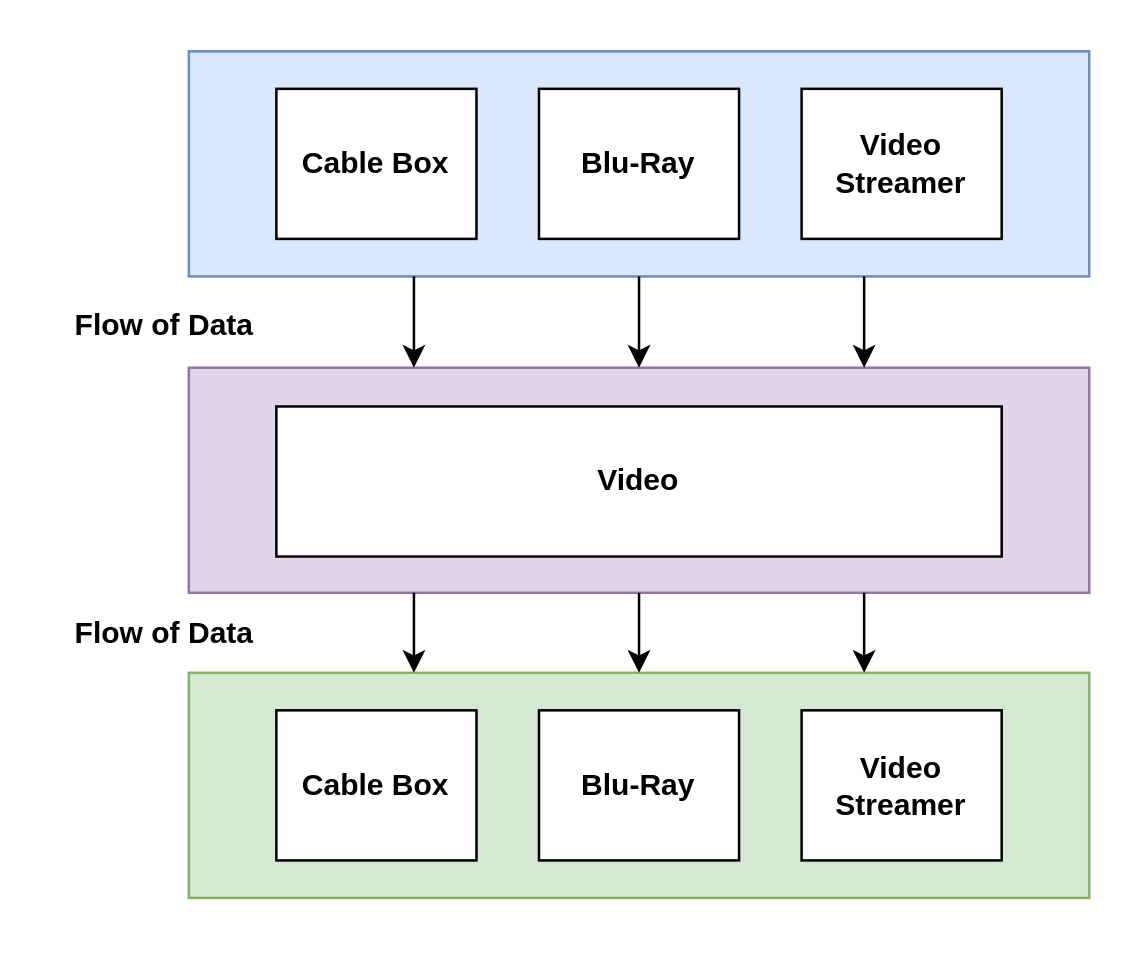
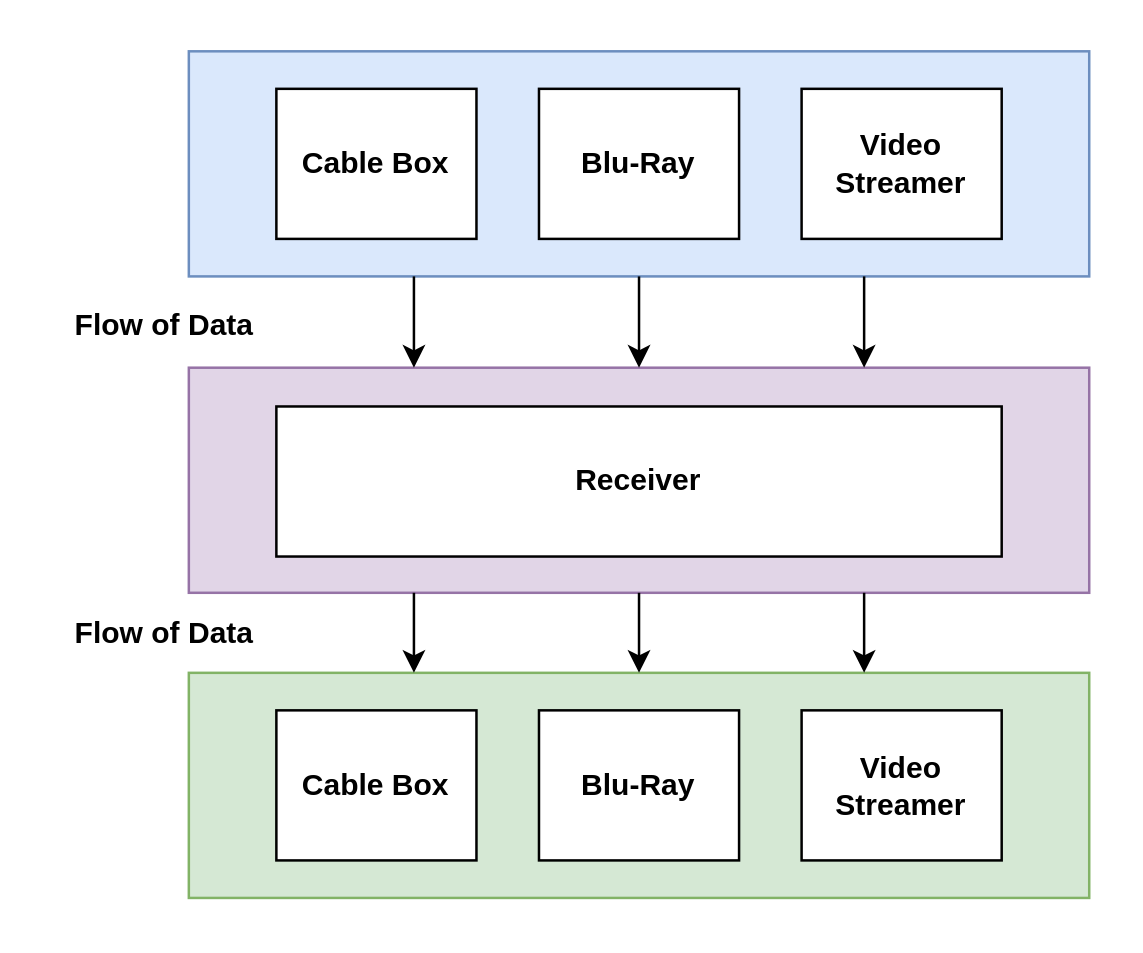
node "Video": label "Video" -> "Receiver"
